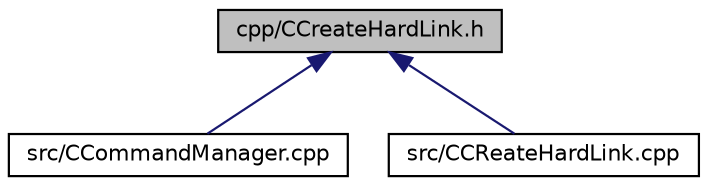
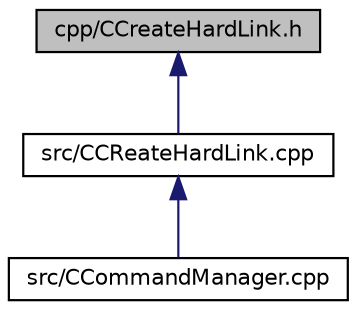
edge "src/CCommandManager.cpp" -> "cpp/CCreateHardLink.h": now "src/CCommandManager.cpp" -> "src/CCReateHardLink.cpp"
